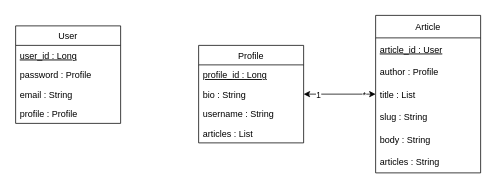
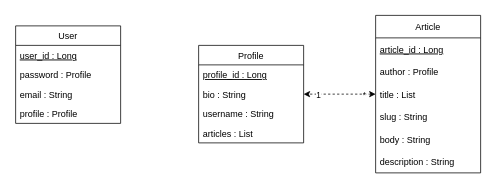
node "article_id : User": label "article_id : User" -> "article_id : Long"
edge "bio : String" -- "title : List": style solid -> dashed
node "articles : String": label "articles : String" -> "description : String"
